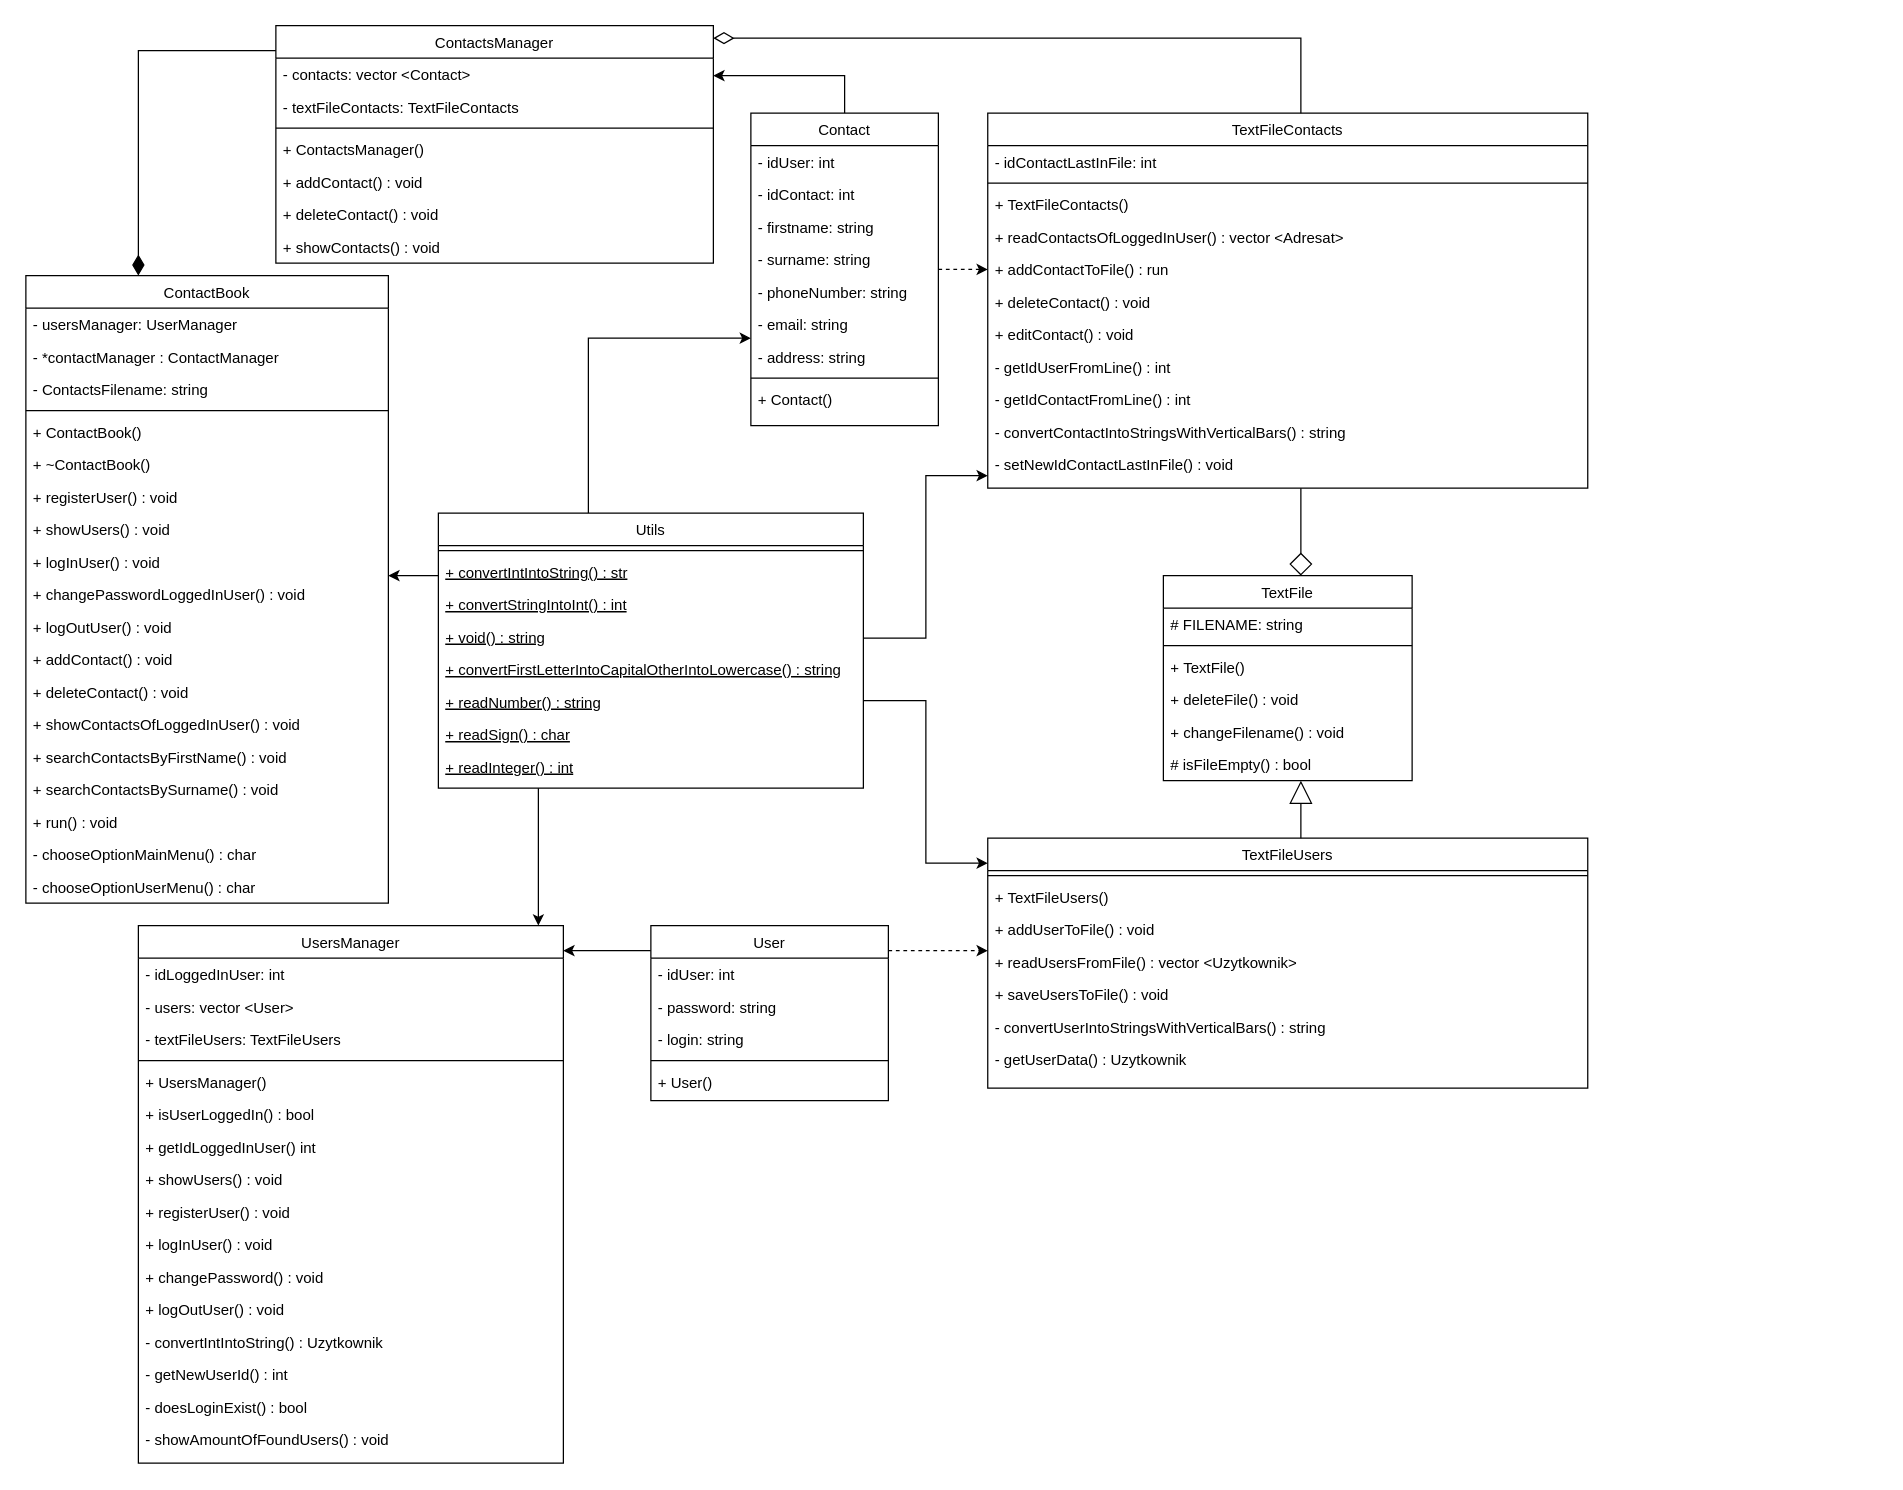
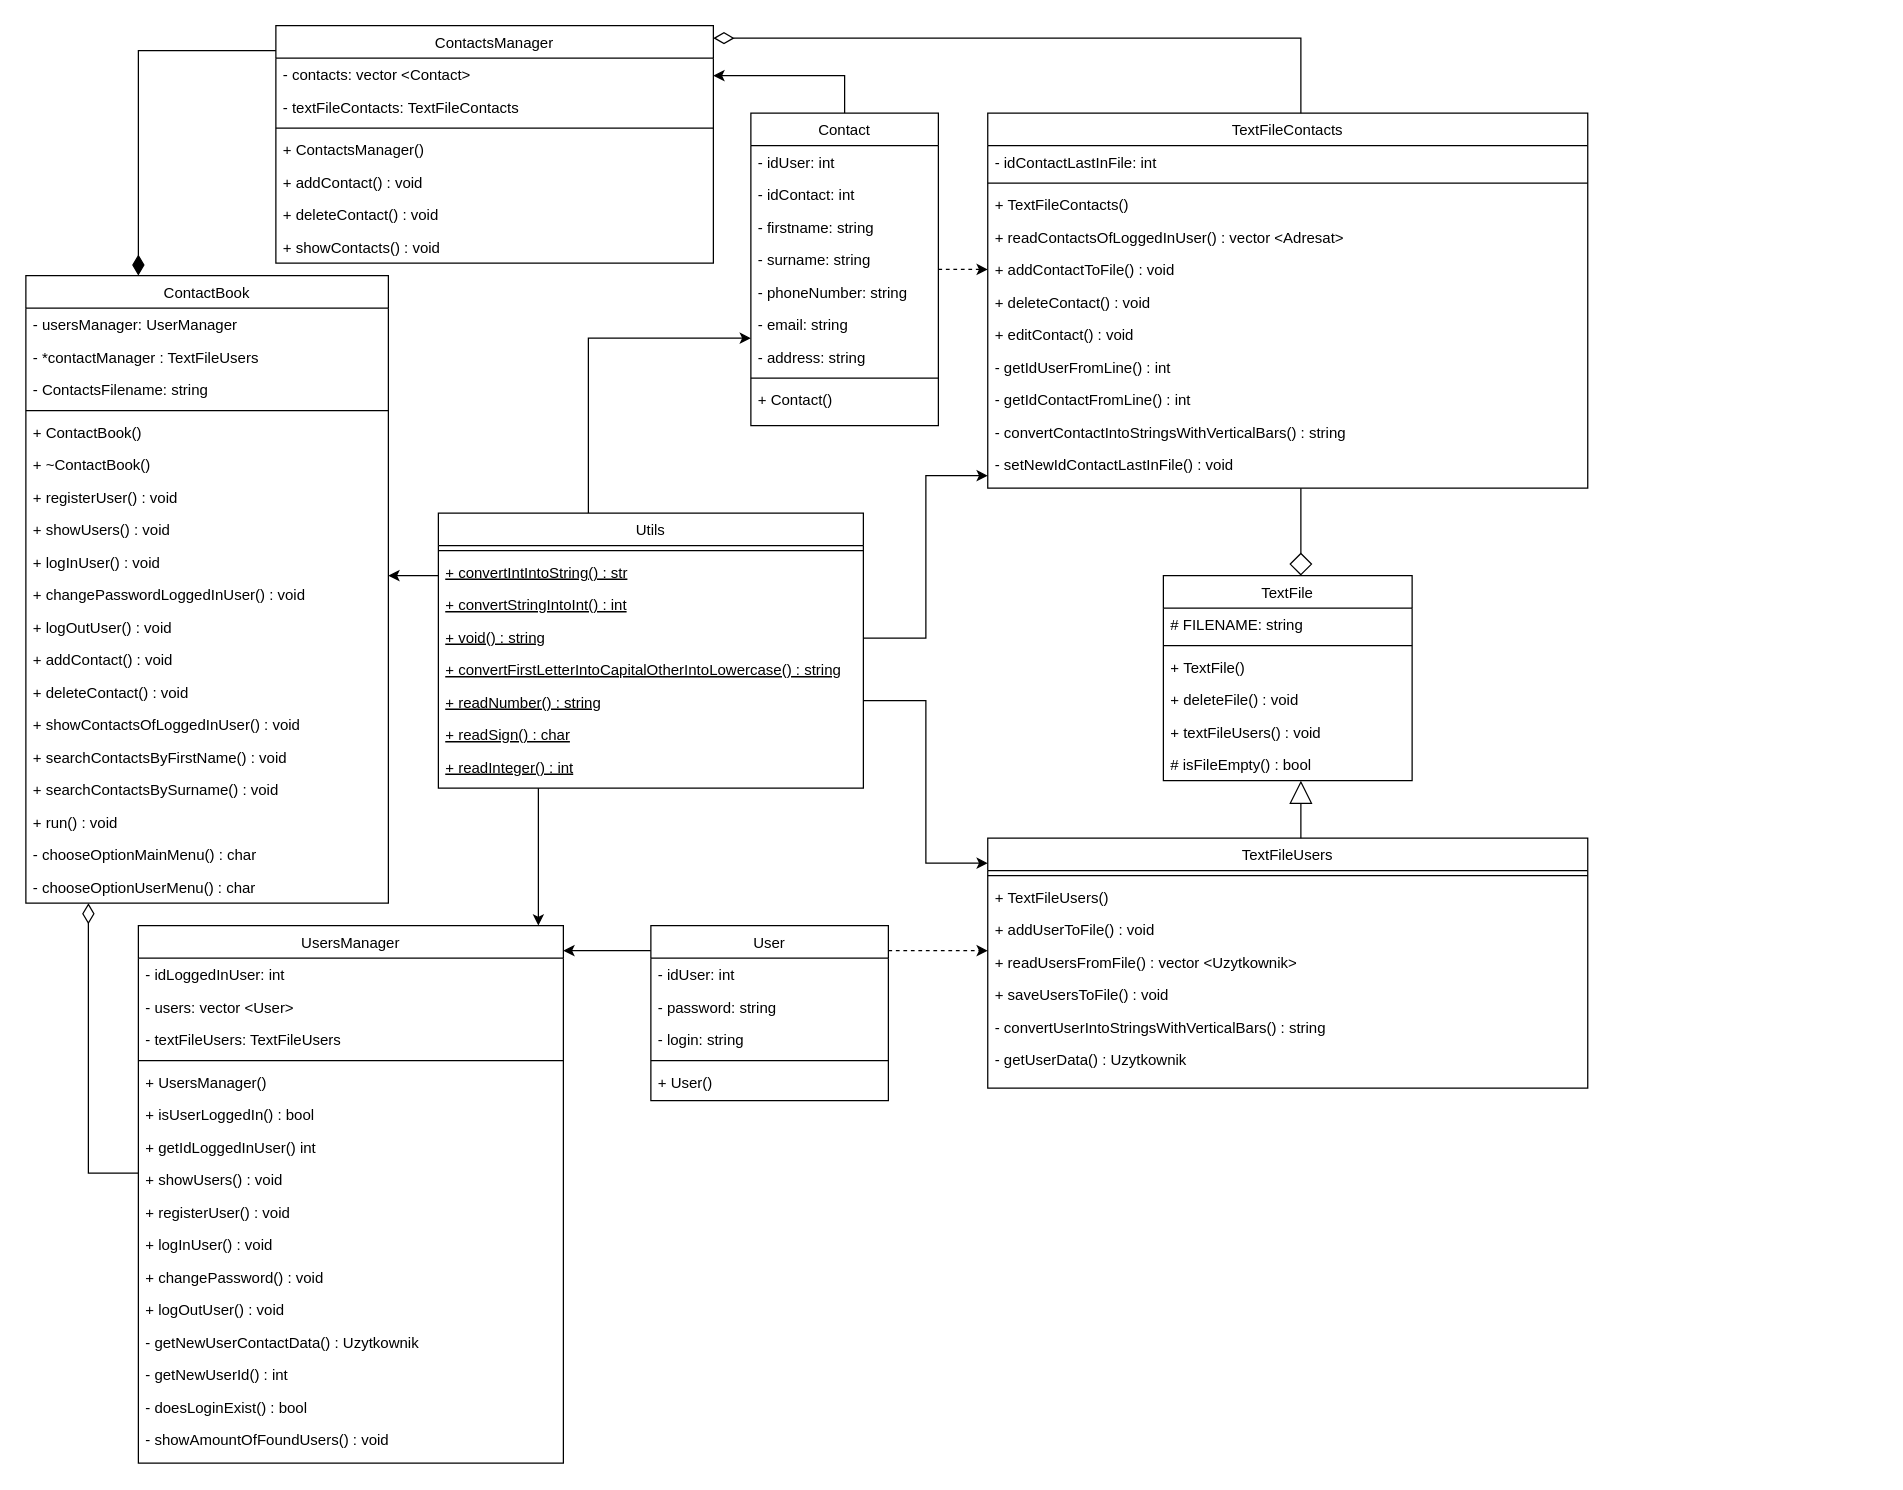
node "+ addContactToFile() : run": label "+ addContactToFile() : run" -> "+ addContactToFile() : void"
node "- *contactManager : ContactManager": label "- *contactManager : ContactManager" -> "- *contactManager : TextFileUsers"
node "+ changeFilename() : void": label "+ changeFilename() : void" -> "+ textFileUsers() : void"
edge "ContactBook" -- "UsersManager": added
node "- convertIntIntoString() : Uzytkownik": label "- convertIntIntoString() : Uzytkownik" -> "- getNewUserContactData() : Uzytkownik"
